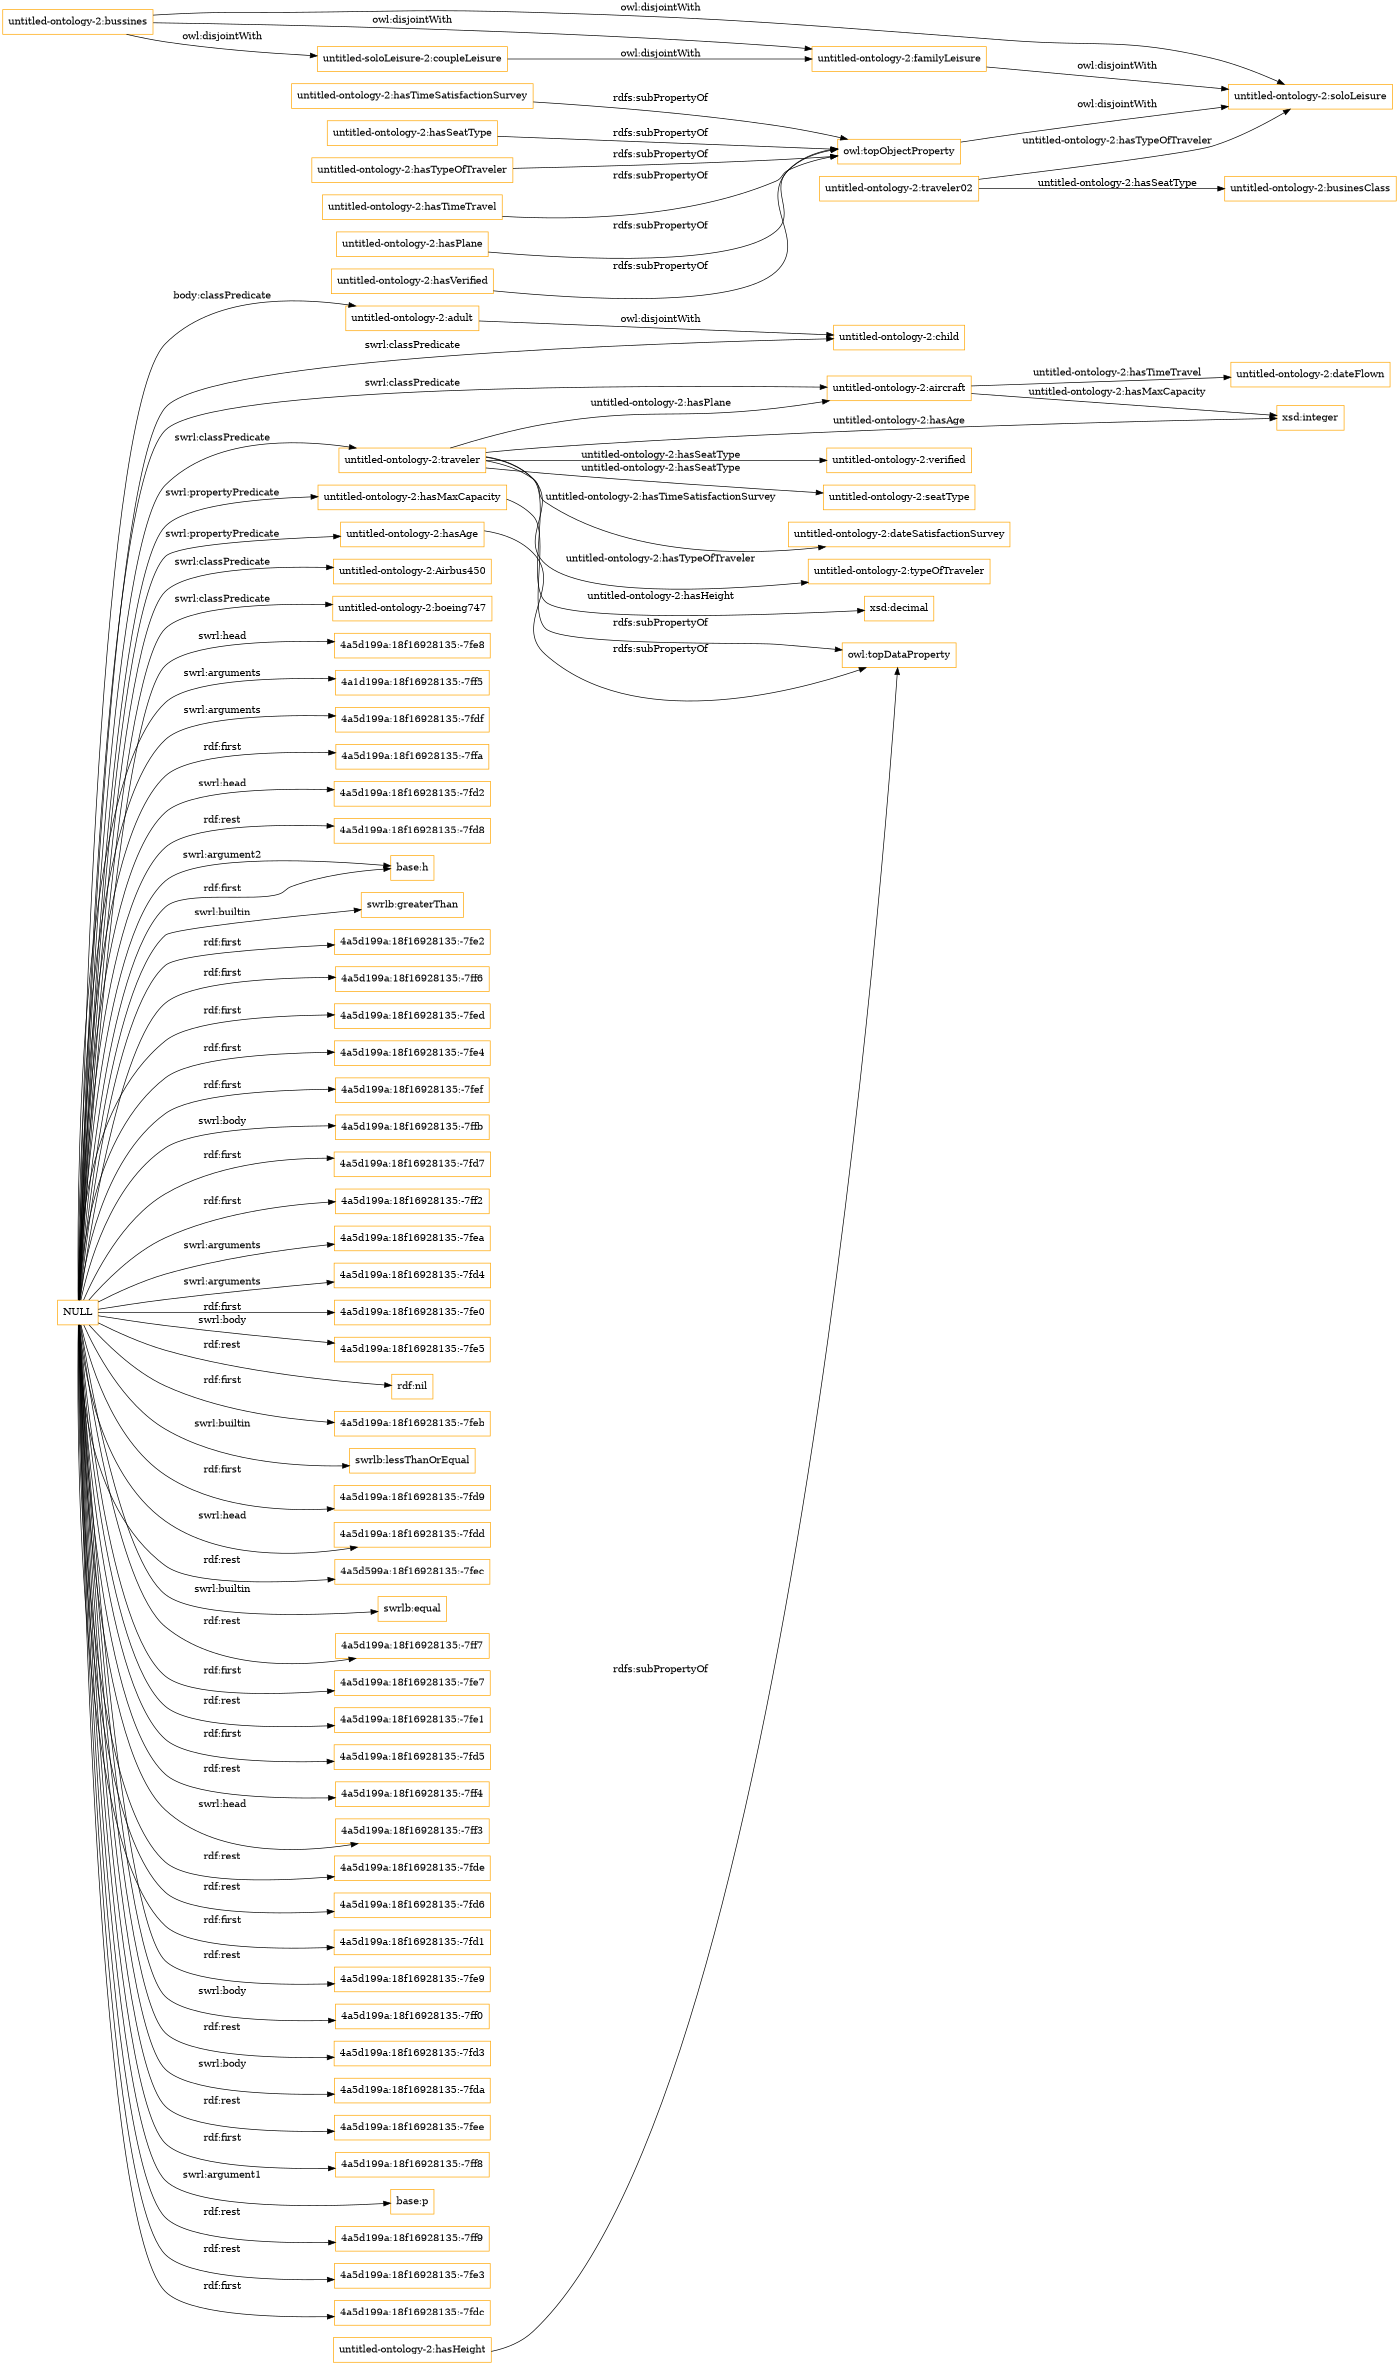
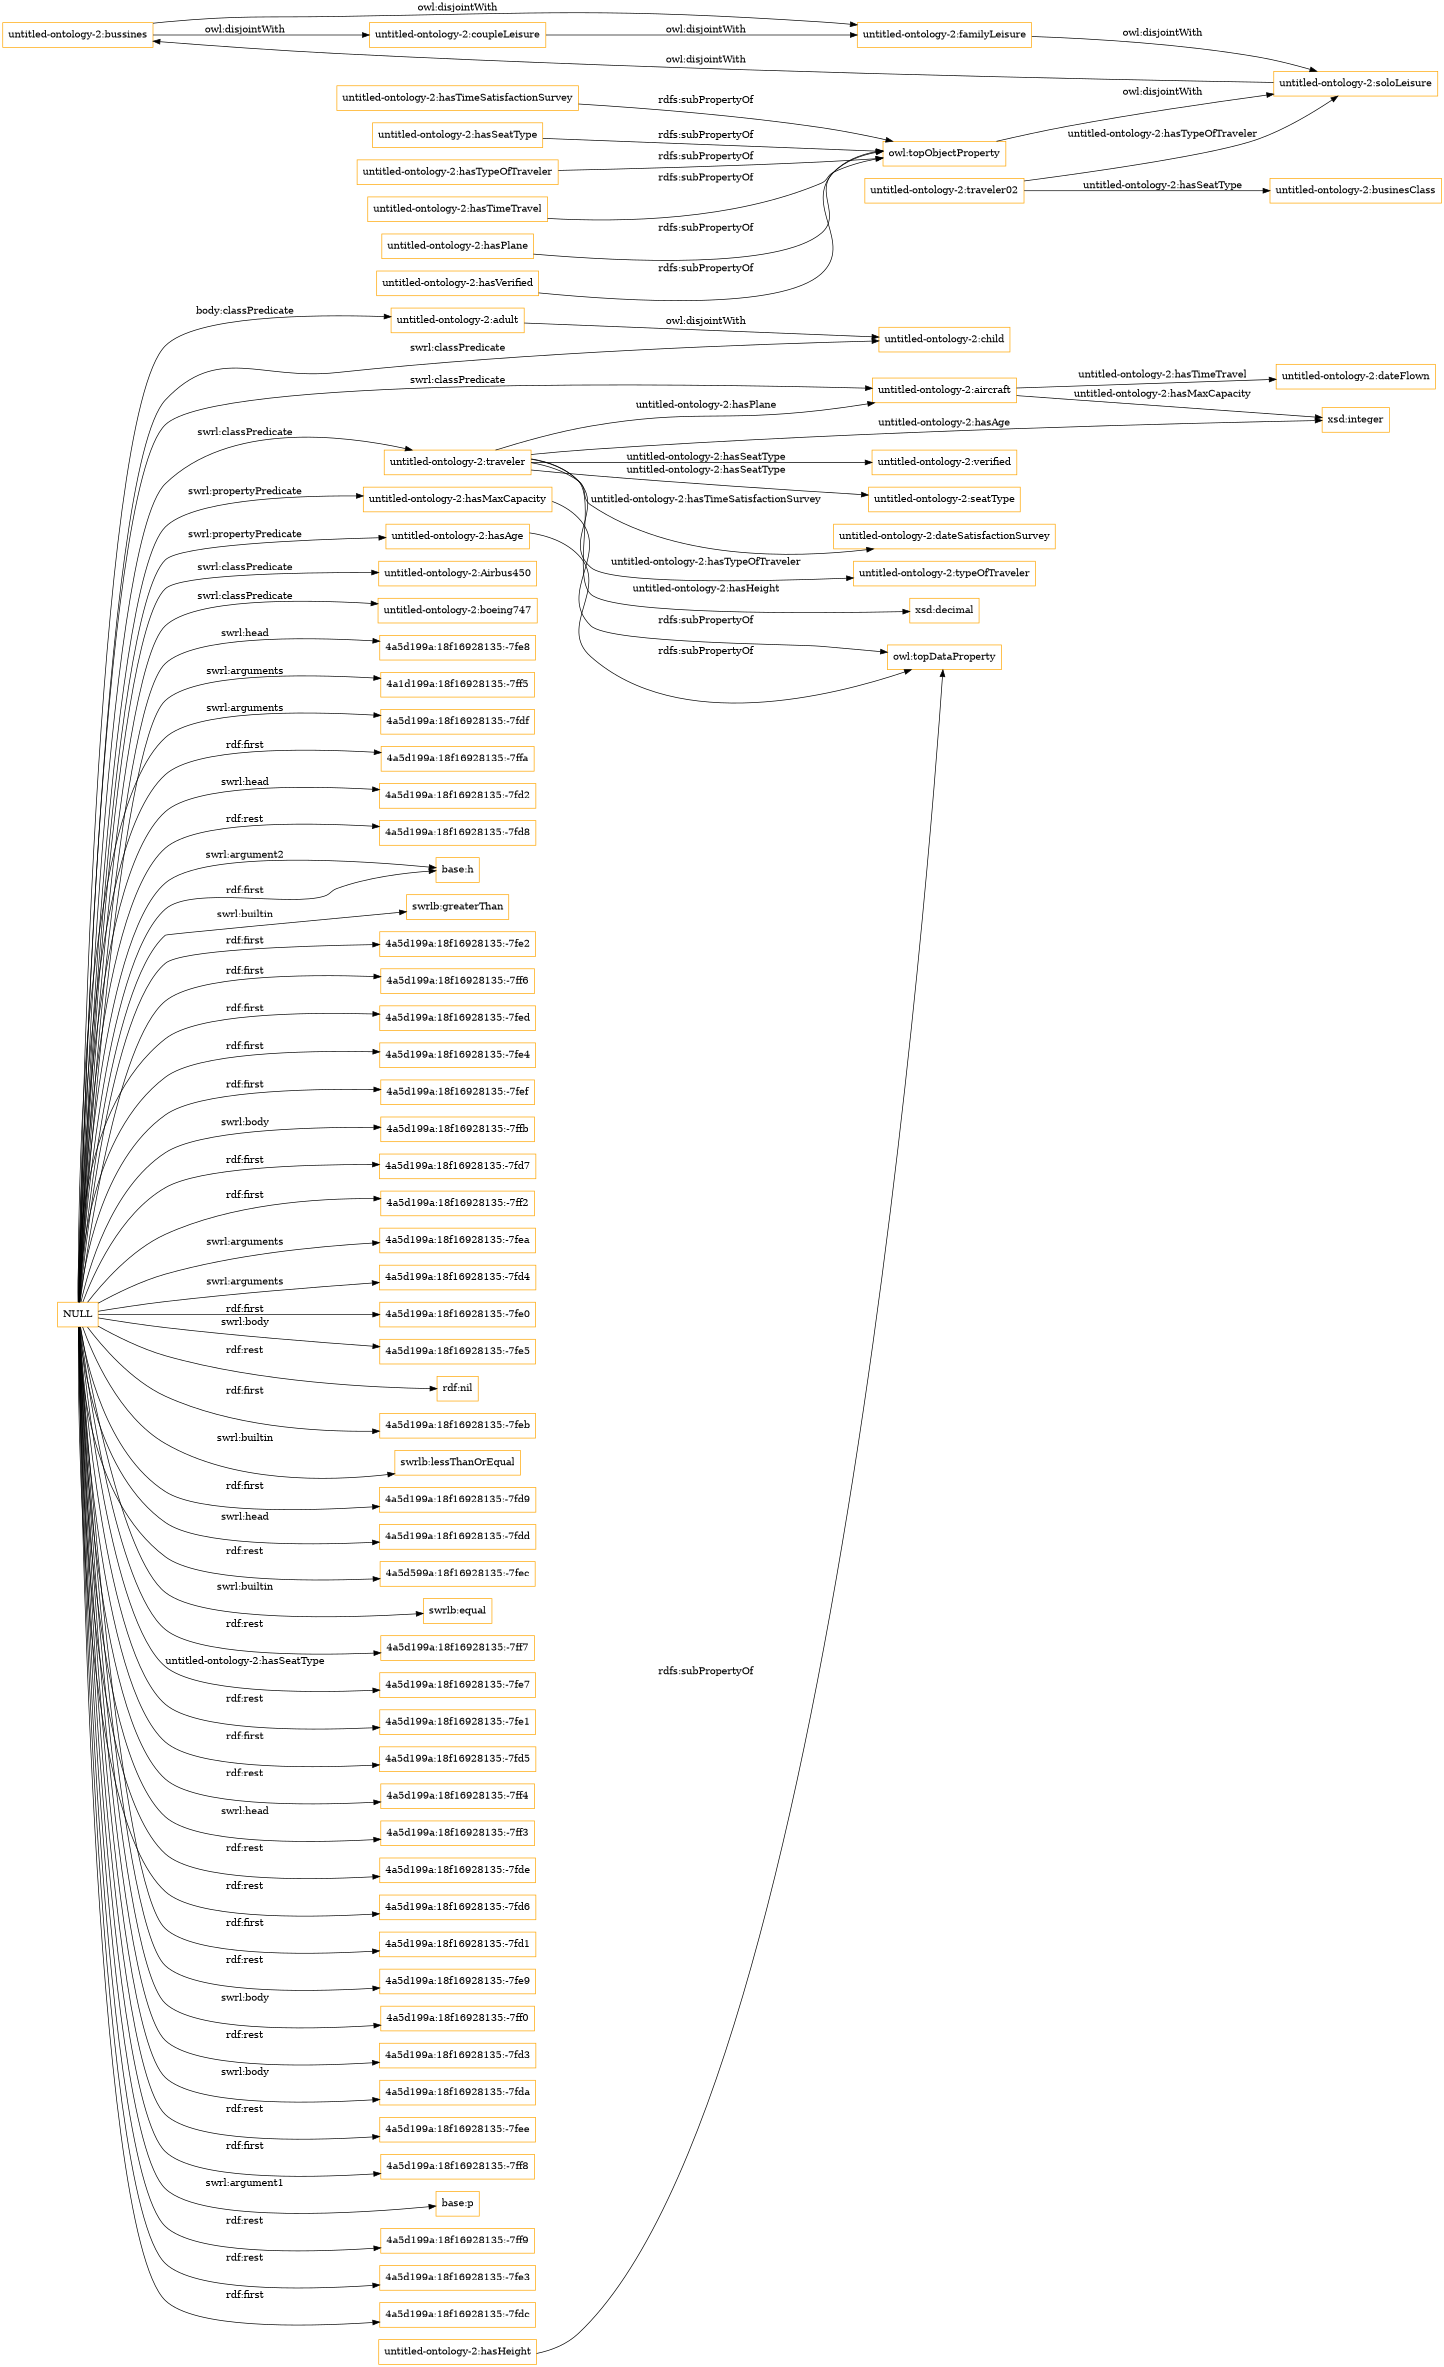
edge "untitled-ontology-2:bussines" -> "untitled-ontology-2:soloLeisure": reversed
node "untitled-soloLeisure-2:coupleLeisure": label "untitled-soloLeisure-2:coupleLeisure" -> "untitled-ontology-2:coupleLeisure"
edge "NULL" -> "4a5d199a:18f16928135:-7fe7": label "rdf:first" -> "untitled-ontology-2:hasSeatType"
